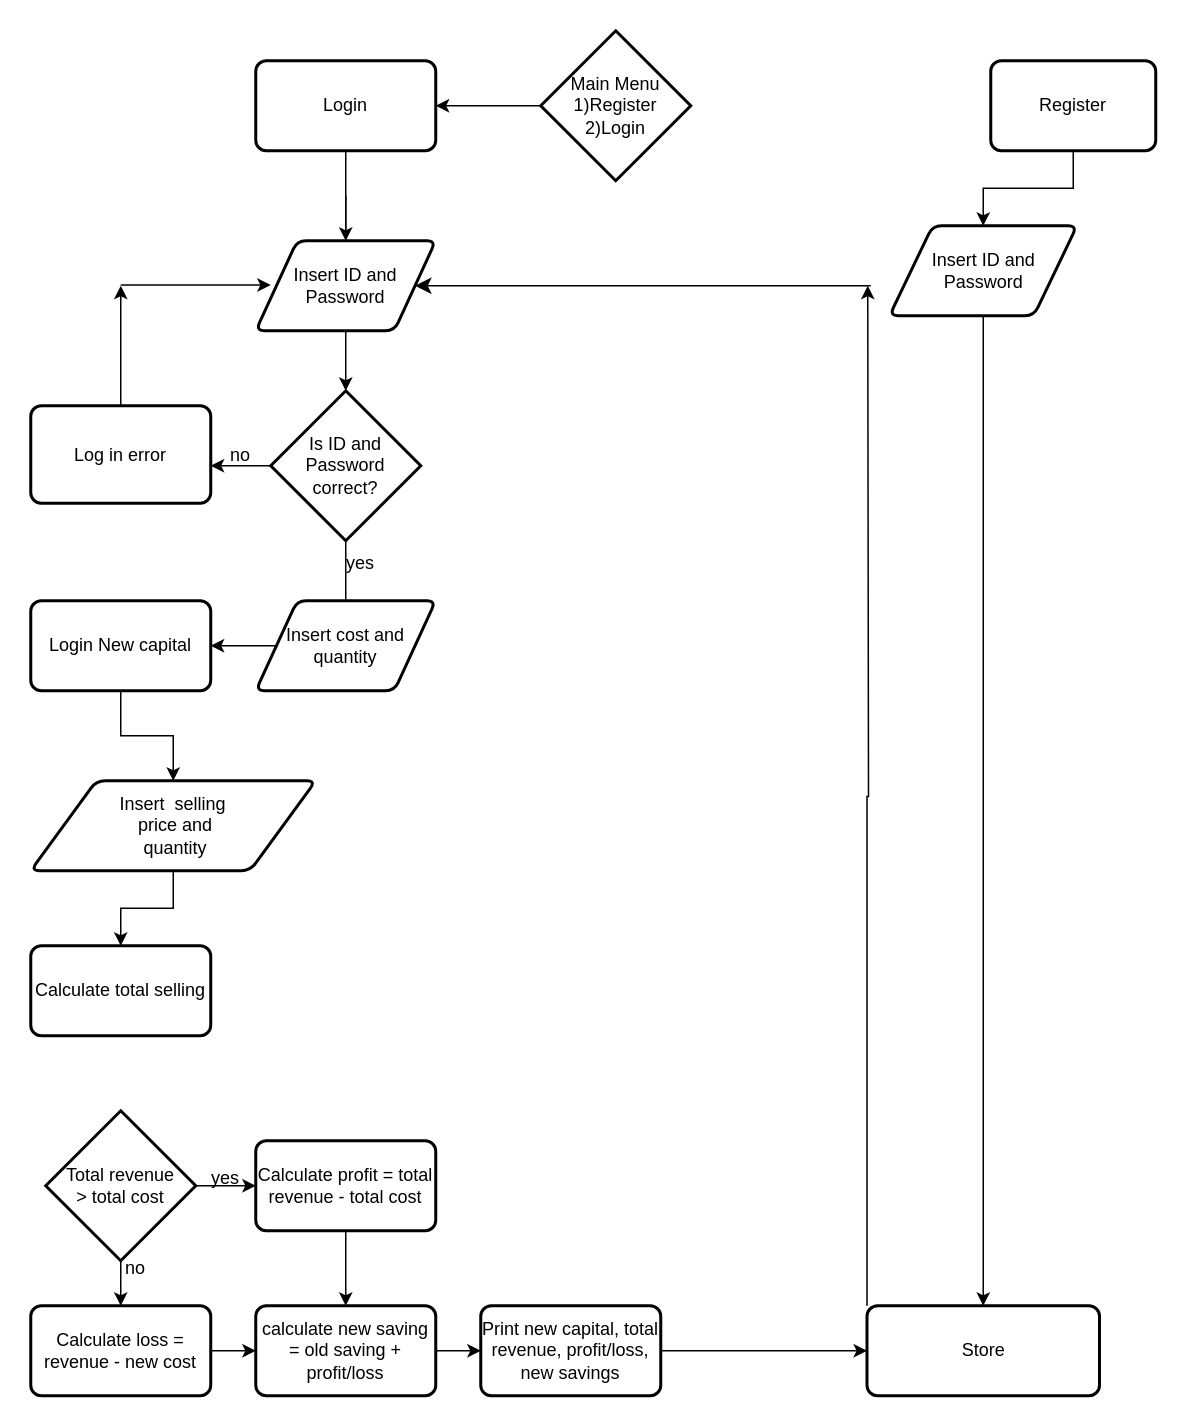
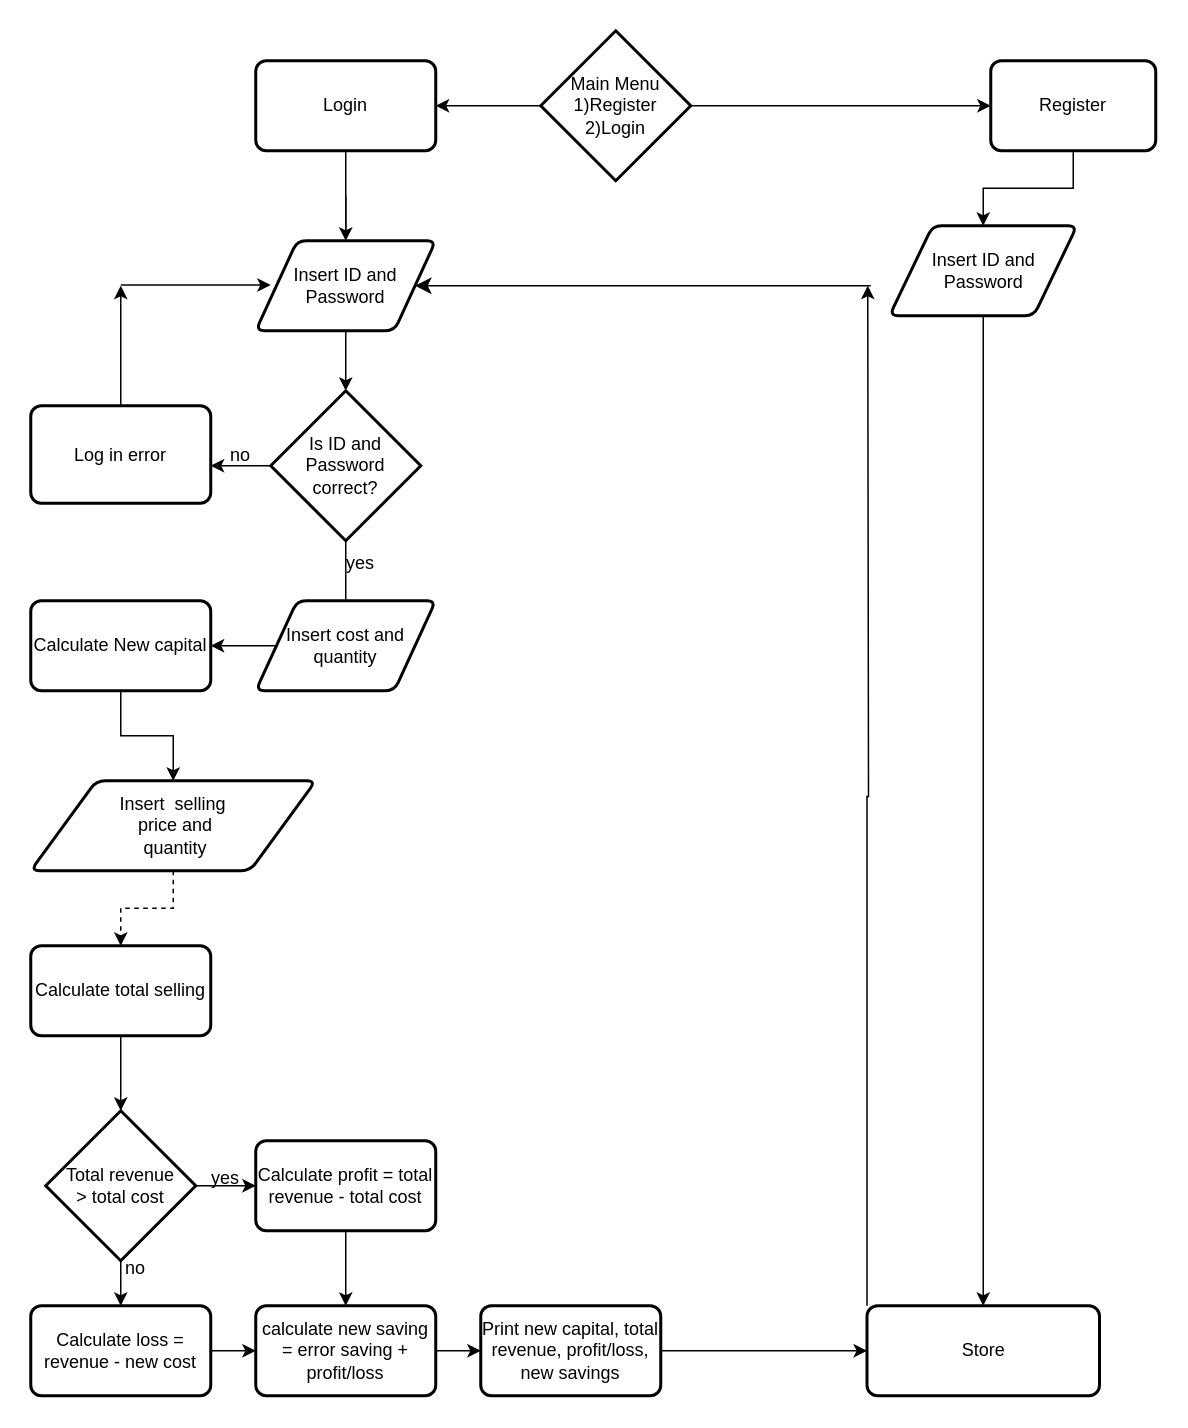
edge "Main Menu 1)Register 2)Login" -> "Register": added
node "Login New capital": label "Login New capital" -> "Calculate New capital"
edge "Insert selling price and quantity" -> "Calculate total selling": style solid -> dashed
edge "Calculate total selling" -> "Total revenue > total cost": added
node "calculate new saving = old saving + profit/loss": label "calculate new saving = old saving + profit/loss" -> "calculate new saving = error saving + profit/loss"
